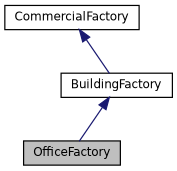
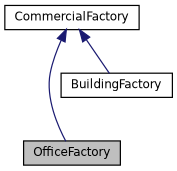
edge "OfficeFactory" -> "BuildingFactory": now "OfficeFactory" -> "CommercialFactory"
